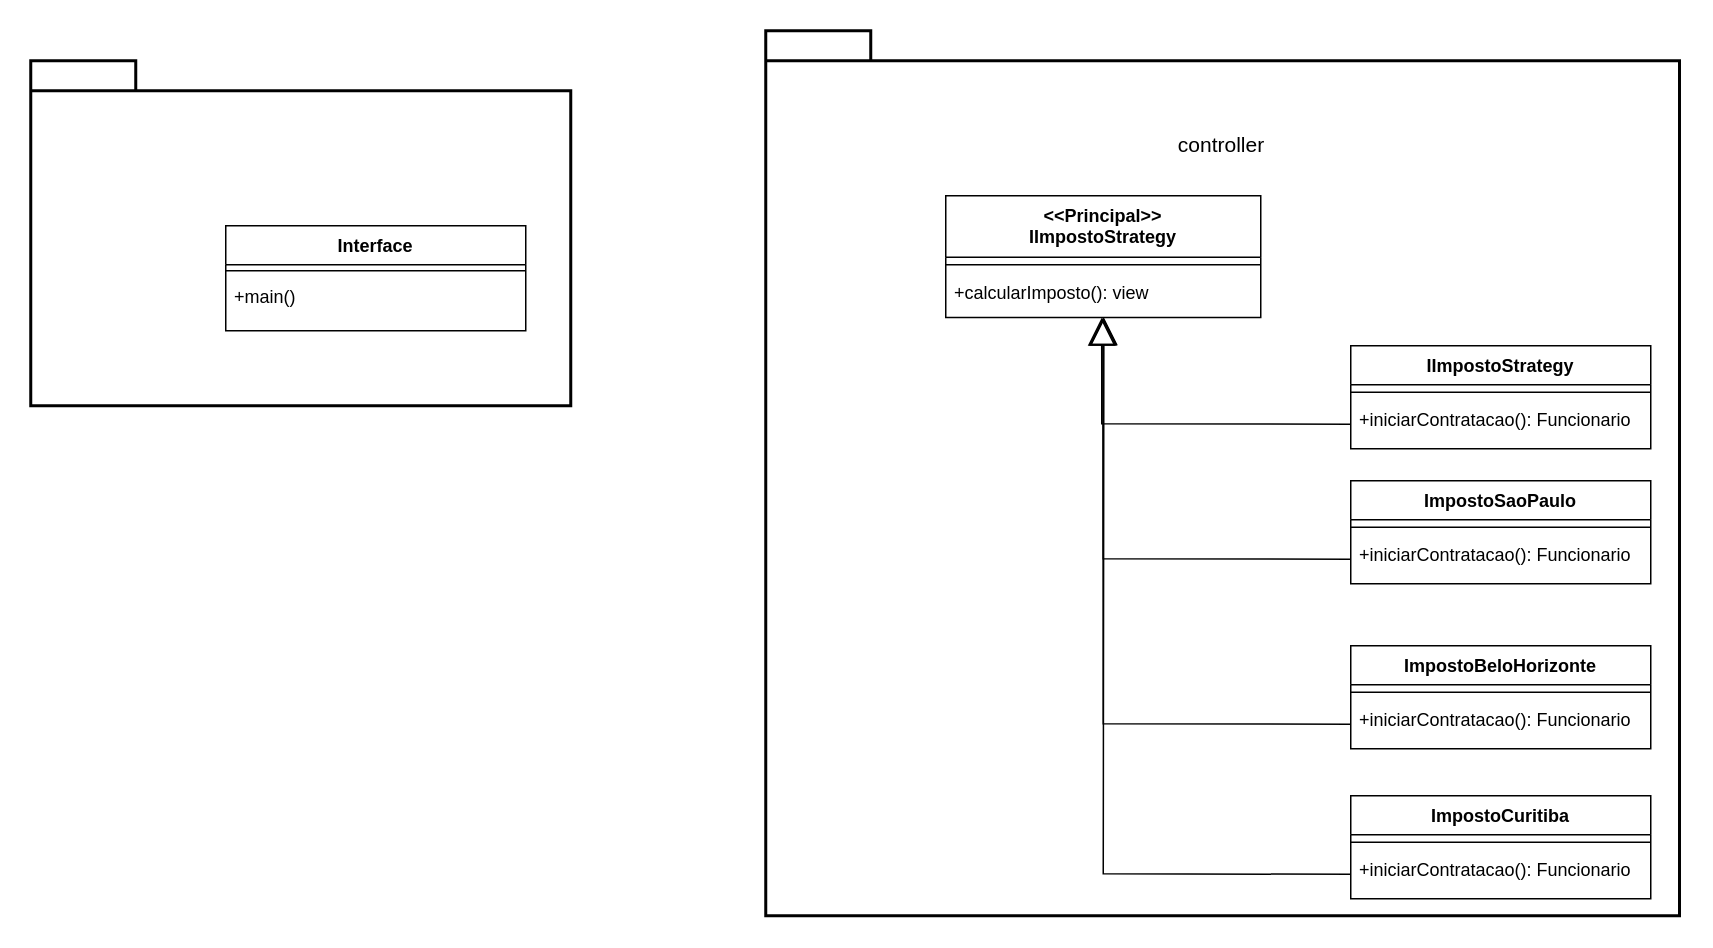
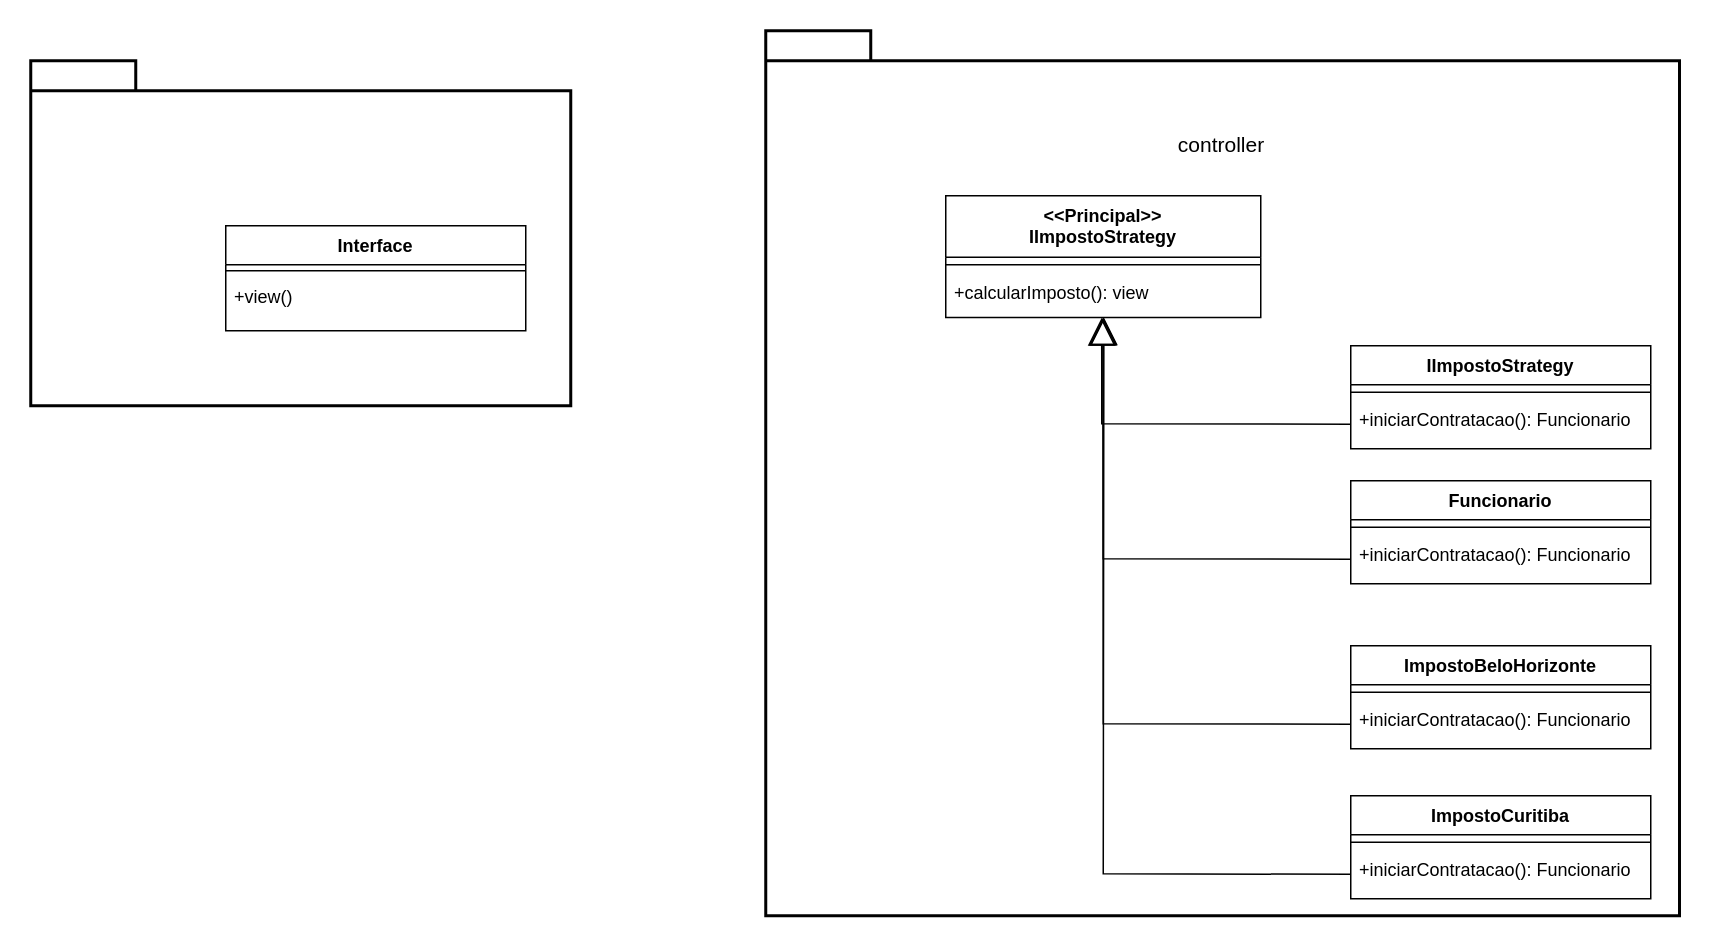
node "+main()": label "+main()" -> "+view()"
node "ImpostoSaoPaulo": label "ImpostoSaoPaulo" -> "Funcionario"
